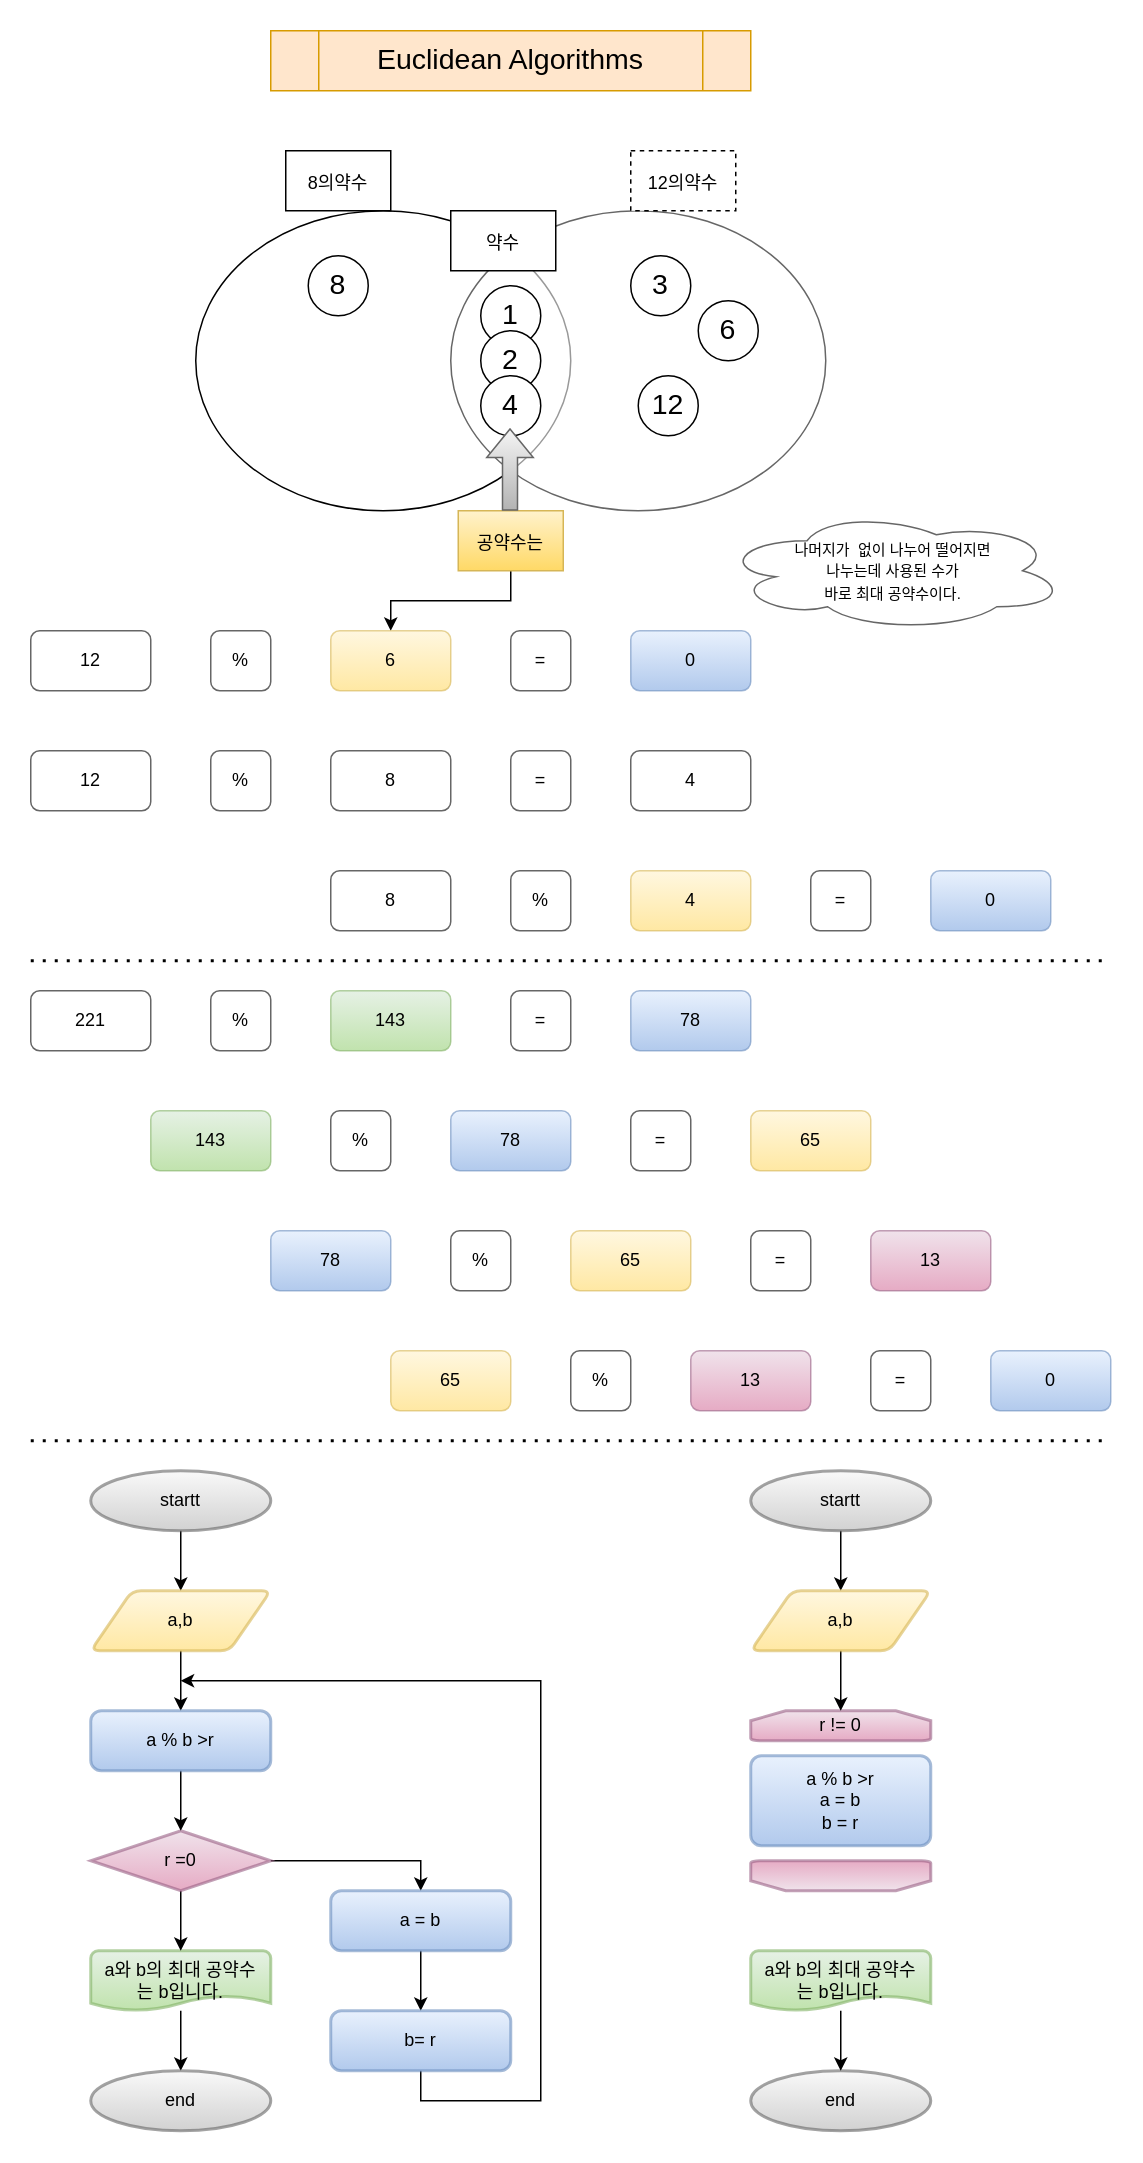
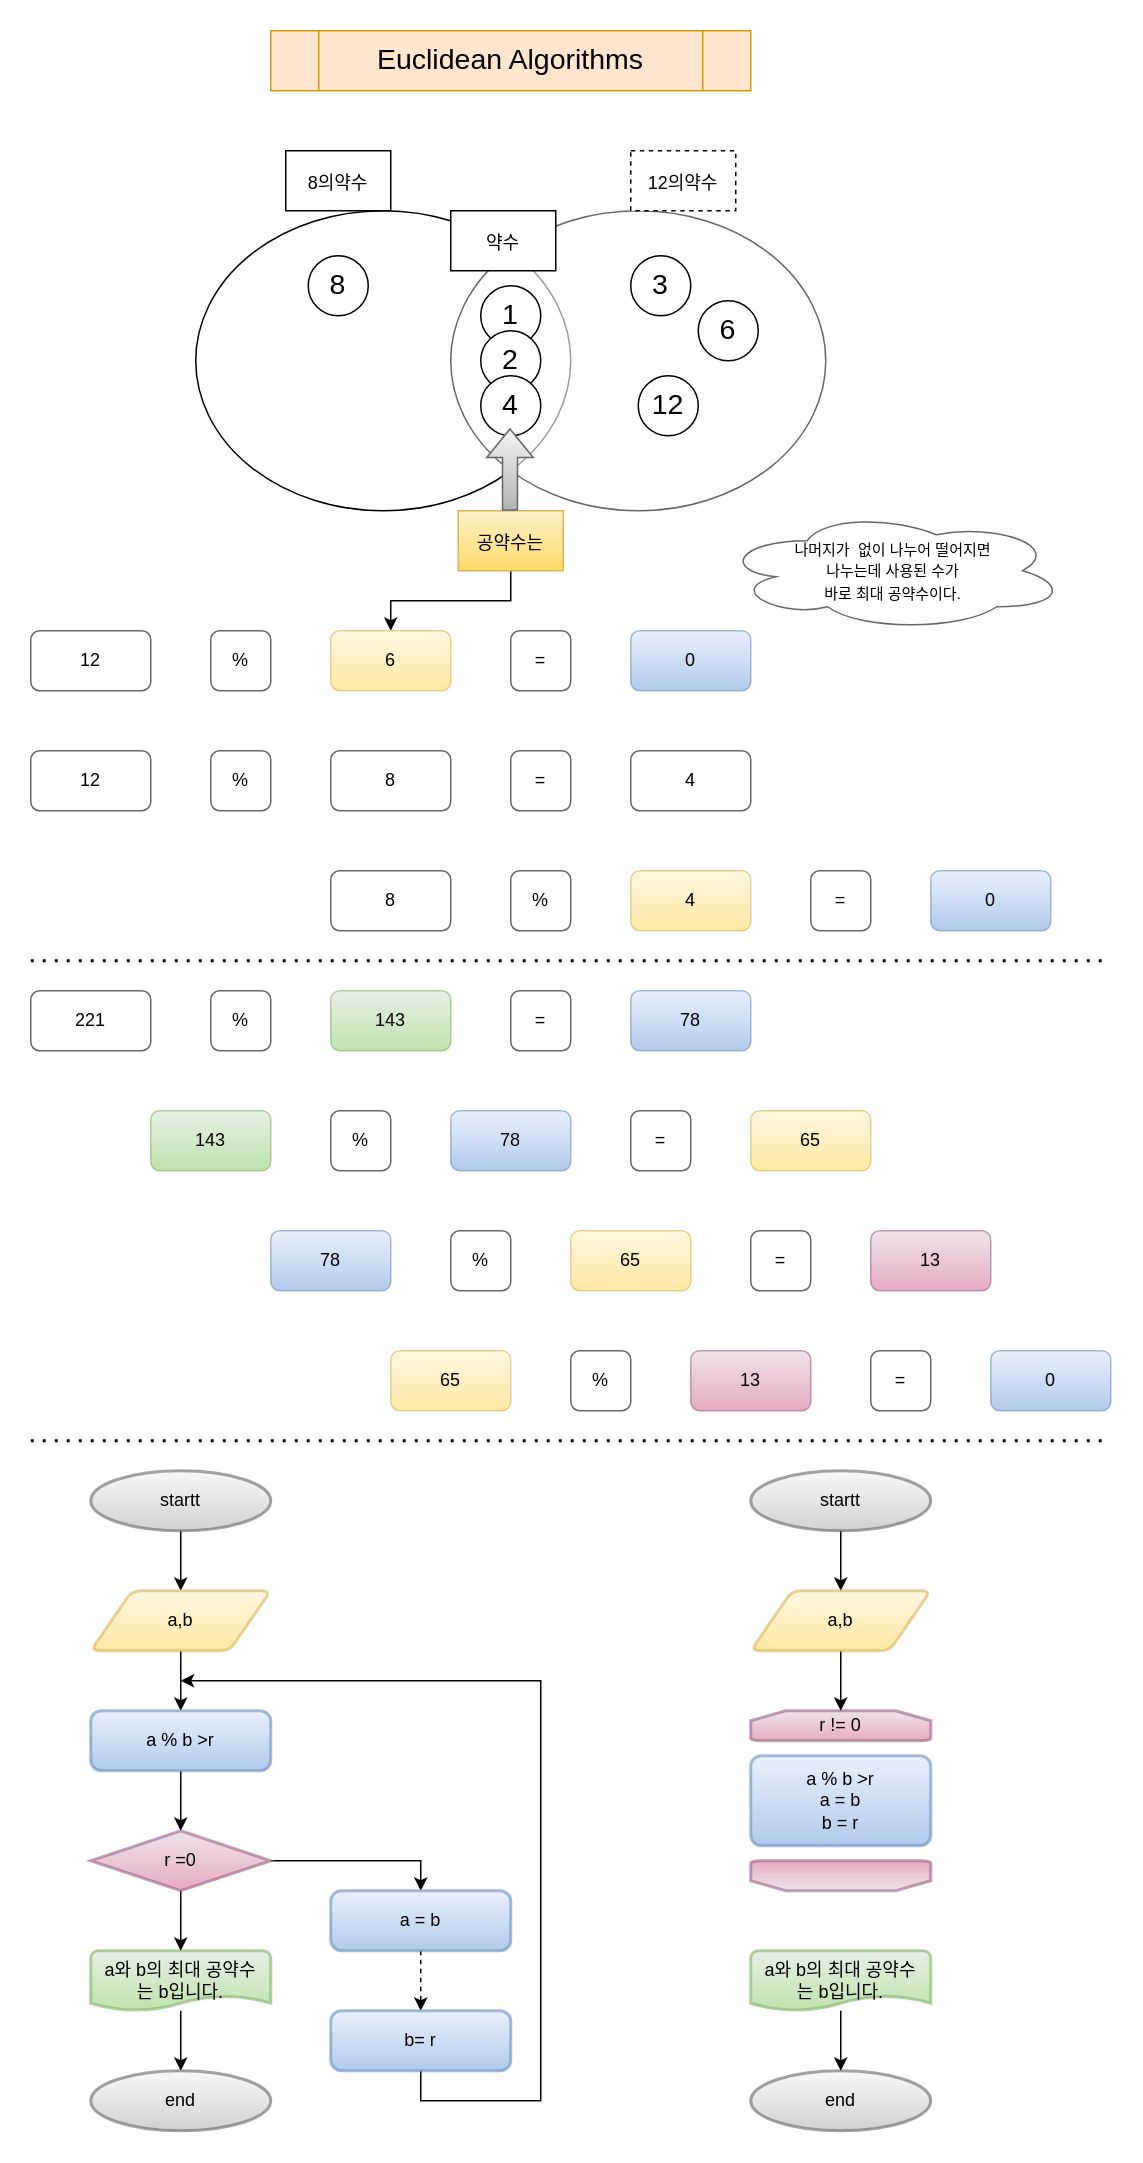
edge "a = b" -> "b= r": style solid -> dashed
